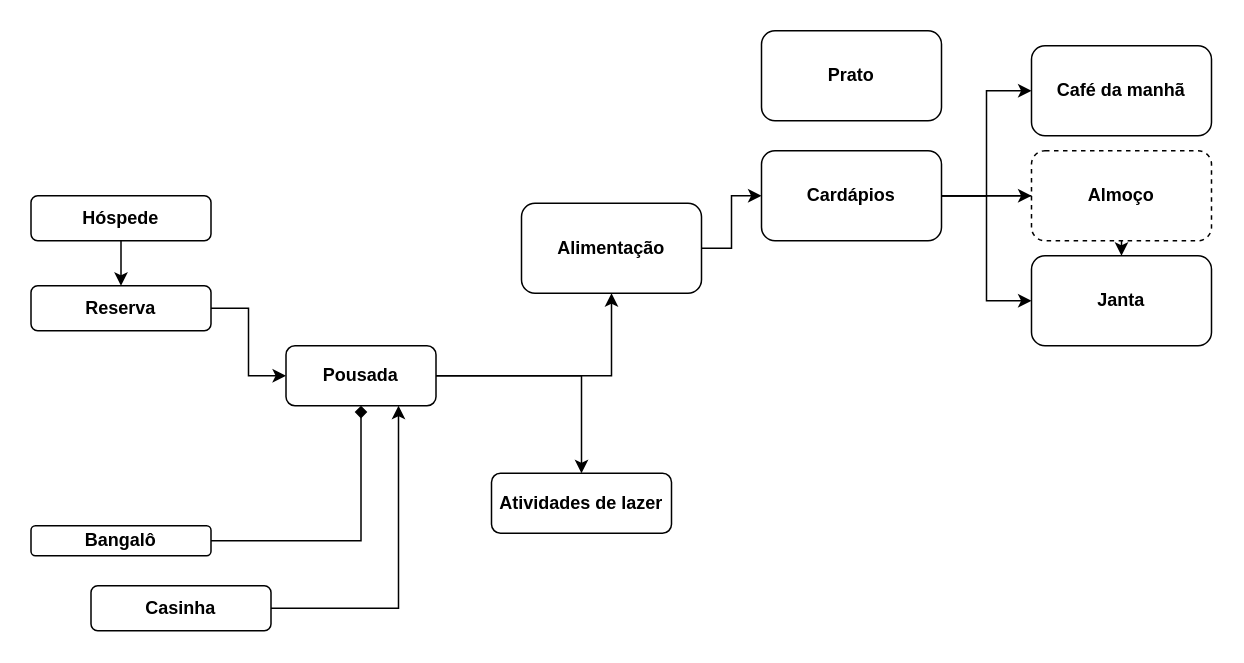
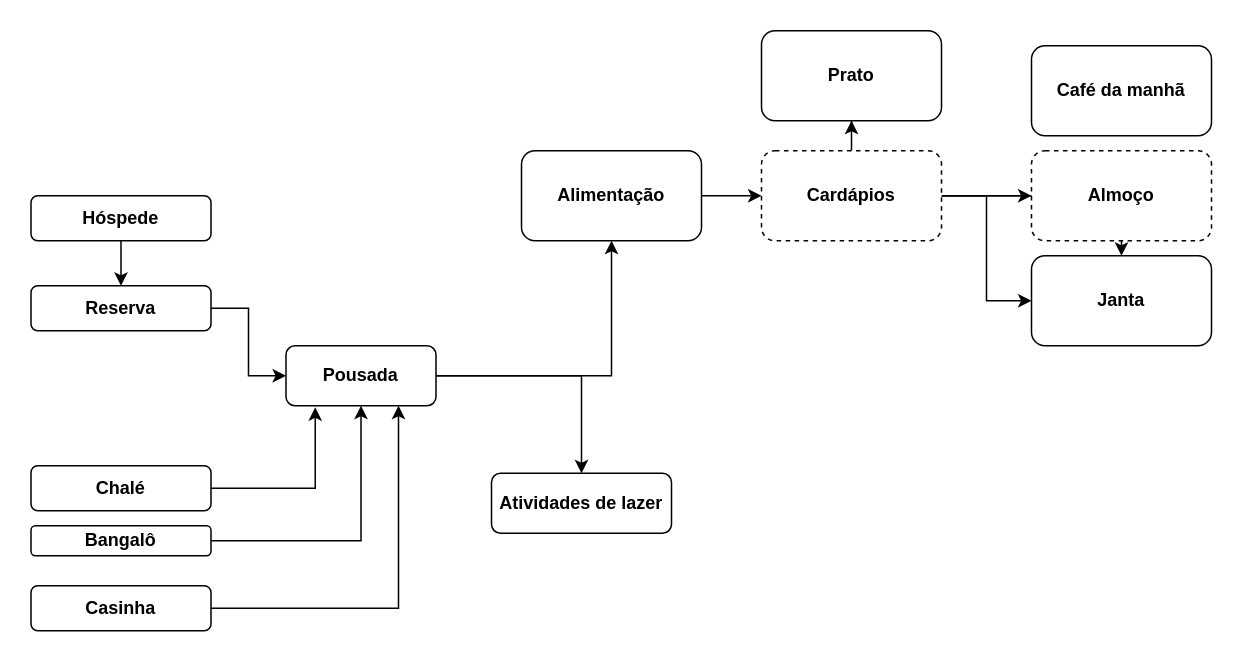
edge "Cardápios" -> "Café da manhã": removed
edge "Cardápios" -> "Prato": added
node "Cardápios": style solid -> dashed
node "Alimentação": moved (611, 248) -> (611, 196)
edge "Bangalô" -> "Pousada": arrowhead diamond -> classic
node "Chalé": added
edge "Chalé" -> "Pousada": added
node "Casinha": moved (181, 608) -> (121, 608)
